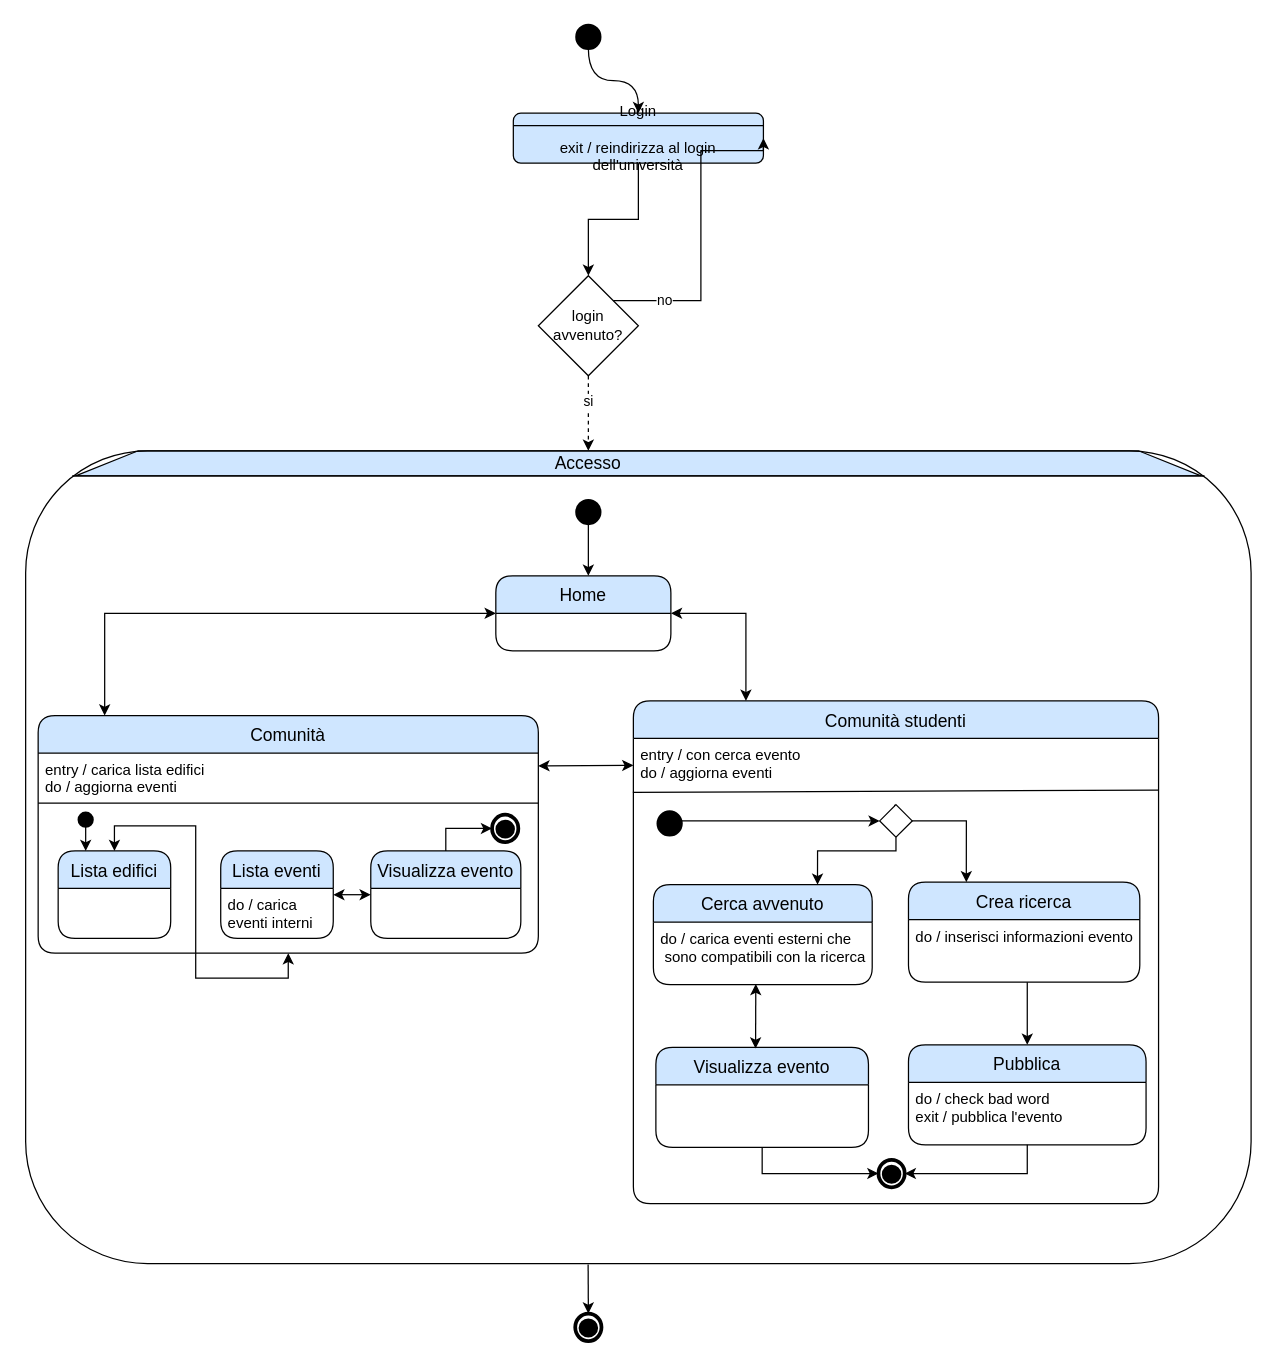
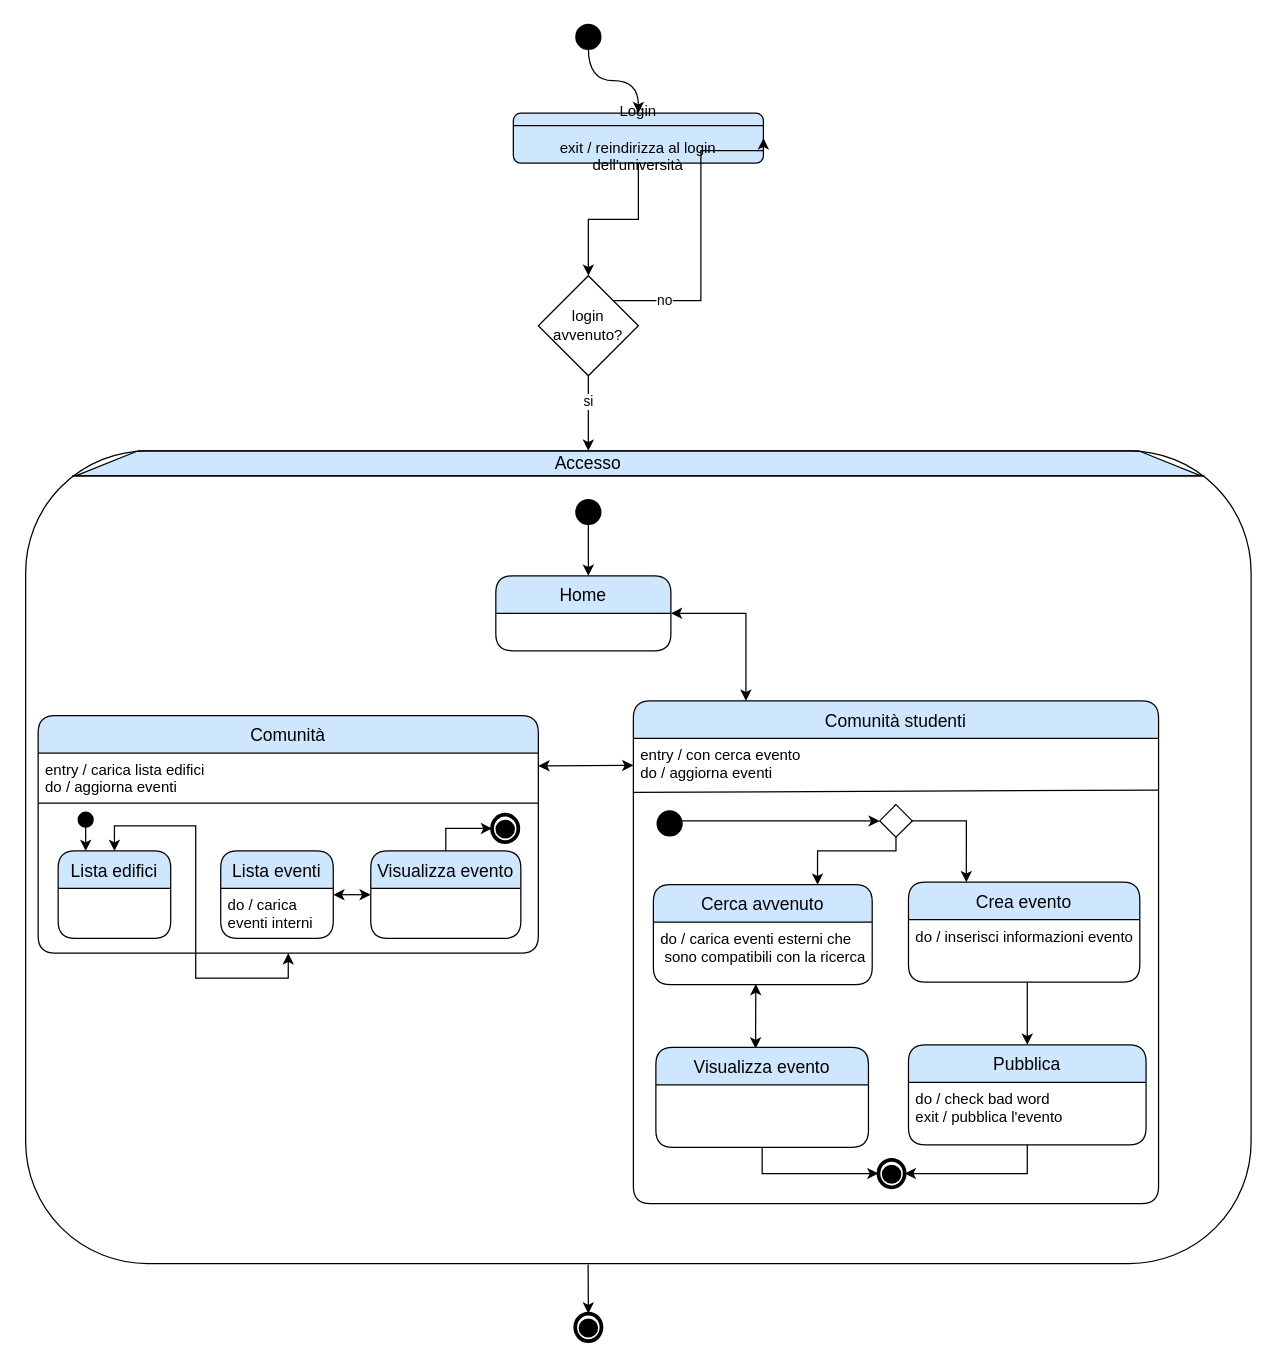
edge "login avvenuto?" -> "Accesso": style dashed -> solid
edge "Home" -- "Comunità": removed
node "Crea ricerca": label "Crea ricerca" -> "Crea evento"
